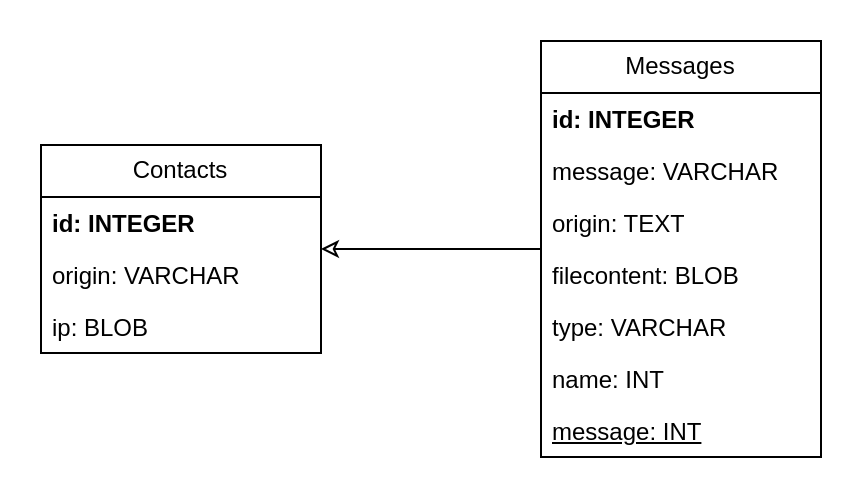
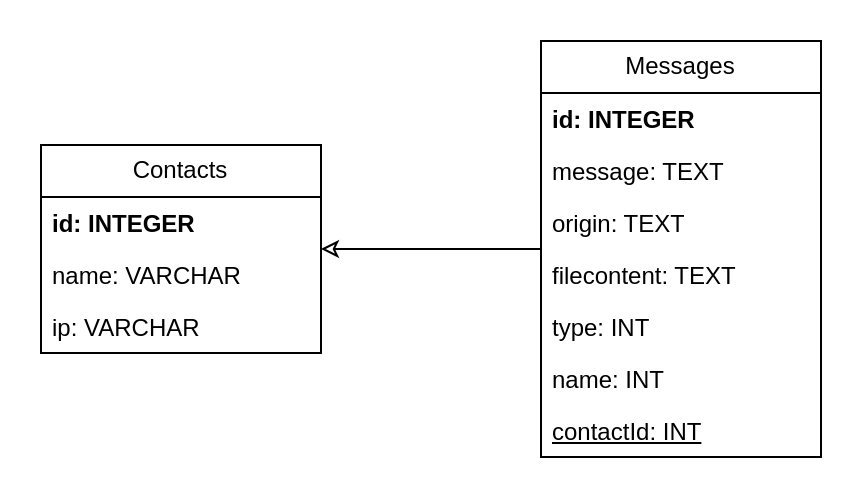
node "message: VARCHAR": label "message: VARCHAR" -> "message: TEXT"
node "origin: VARCHAR": label "origin: VARCHAR" -> "name: VARCHAR"
node "filecontent: BLOB": label "filecontent: BLOB" -> "filecontent: TEXT"
node "ip: BLOB": label "ip: BLOB" -> "ip: VARCHAR"
node "type: VARCHAR": label "type: VARCHAR" -> "type: INT"
node "message: INT": label "message: INT" -> "contactId: INT"
